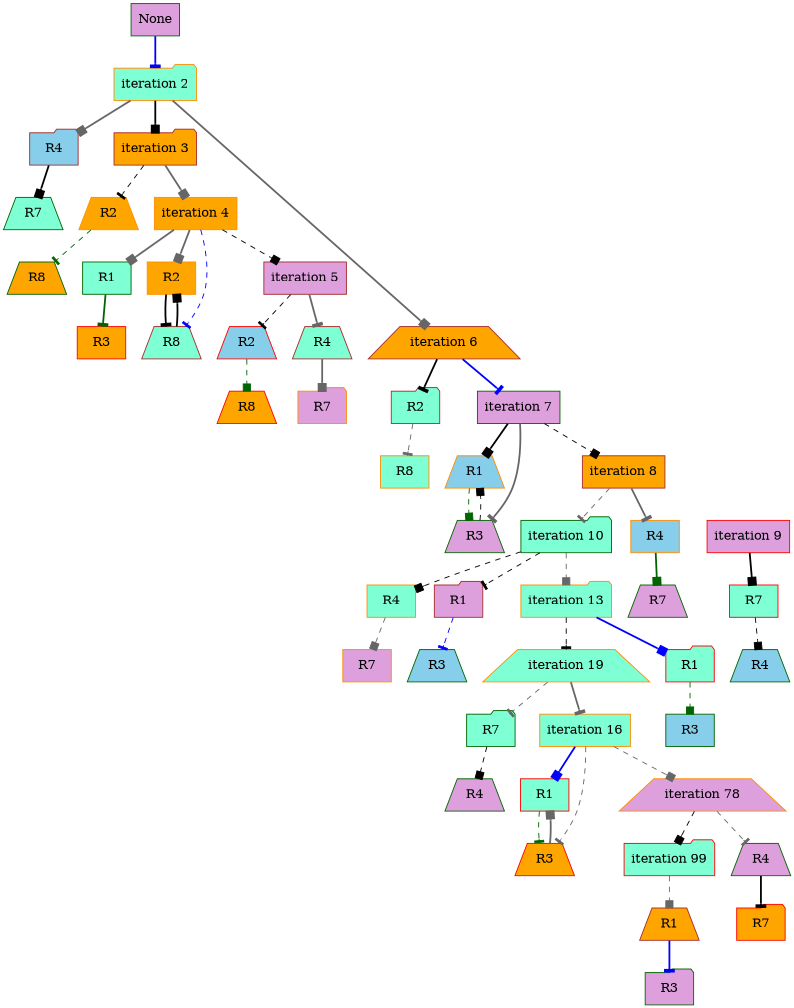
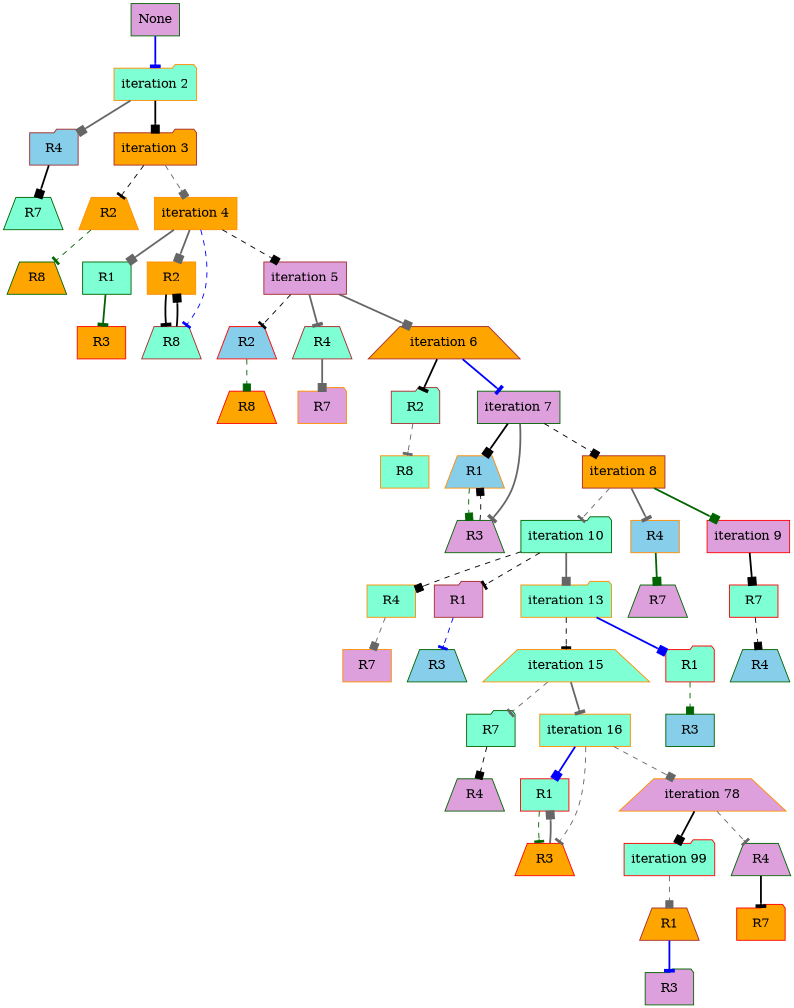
edge "iteration 3" -> "iteration 4": style bold -> dashed
edge "iteration 2" -> "iteration 6": now "iteration 5" -> "iteration 6"
edge "iteration 8" -> "iteration 9": added
edge "iteration 10" -> "iteration 13": style dashed -> bold
node "iteration 19": label "iteration 19" -> "iteration 15"
edge "iteration 78" -> "iteration 99": style dashed -> bold
